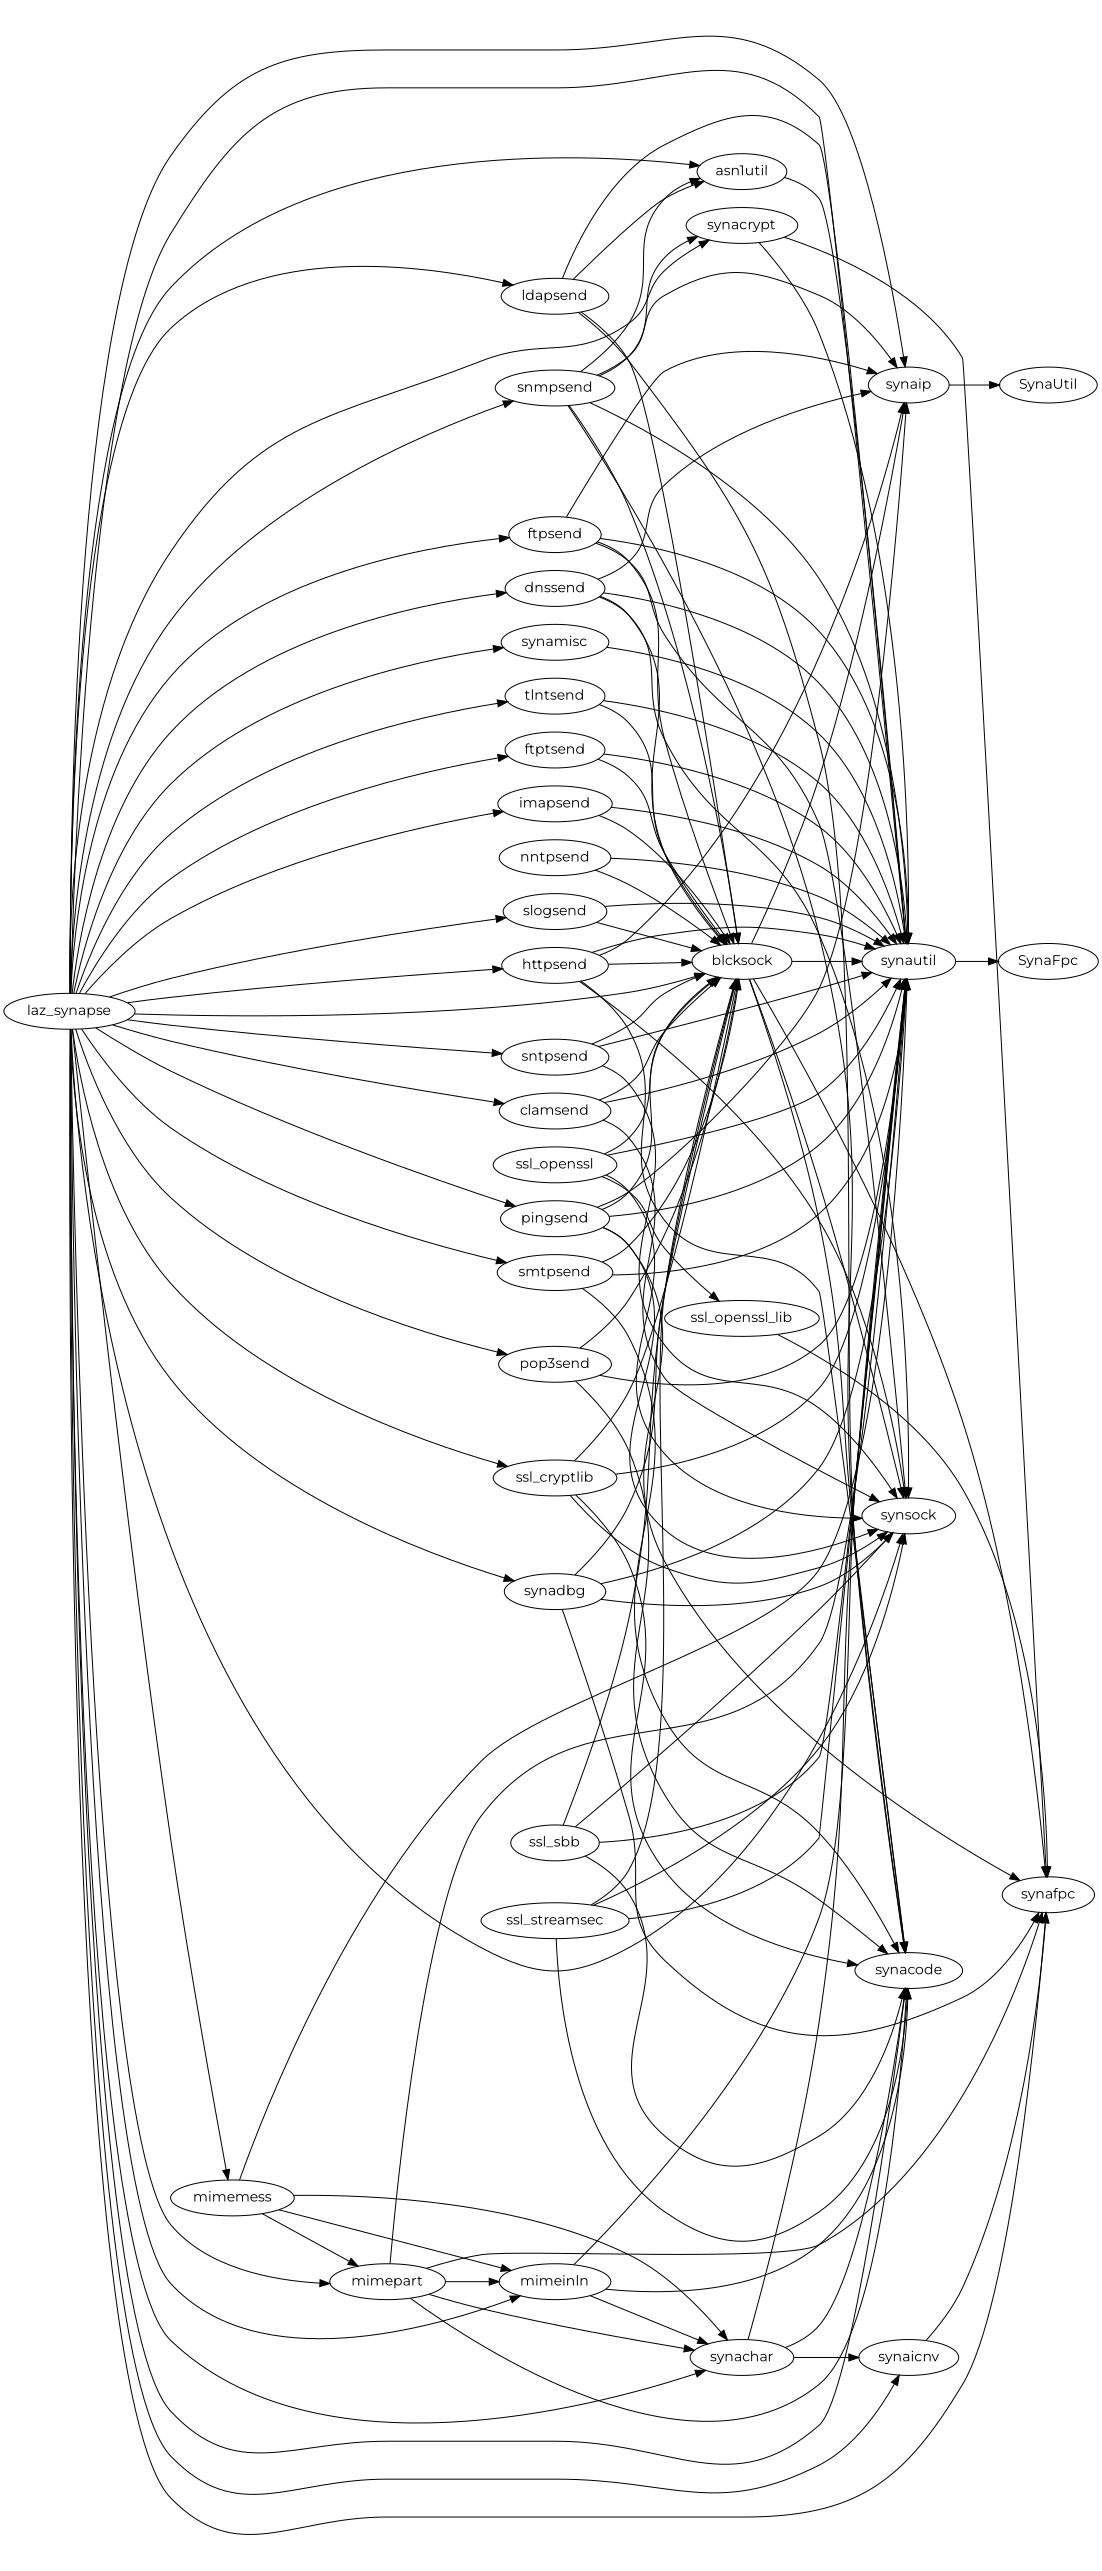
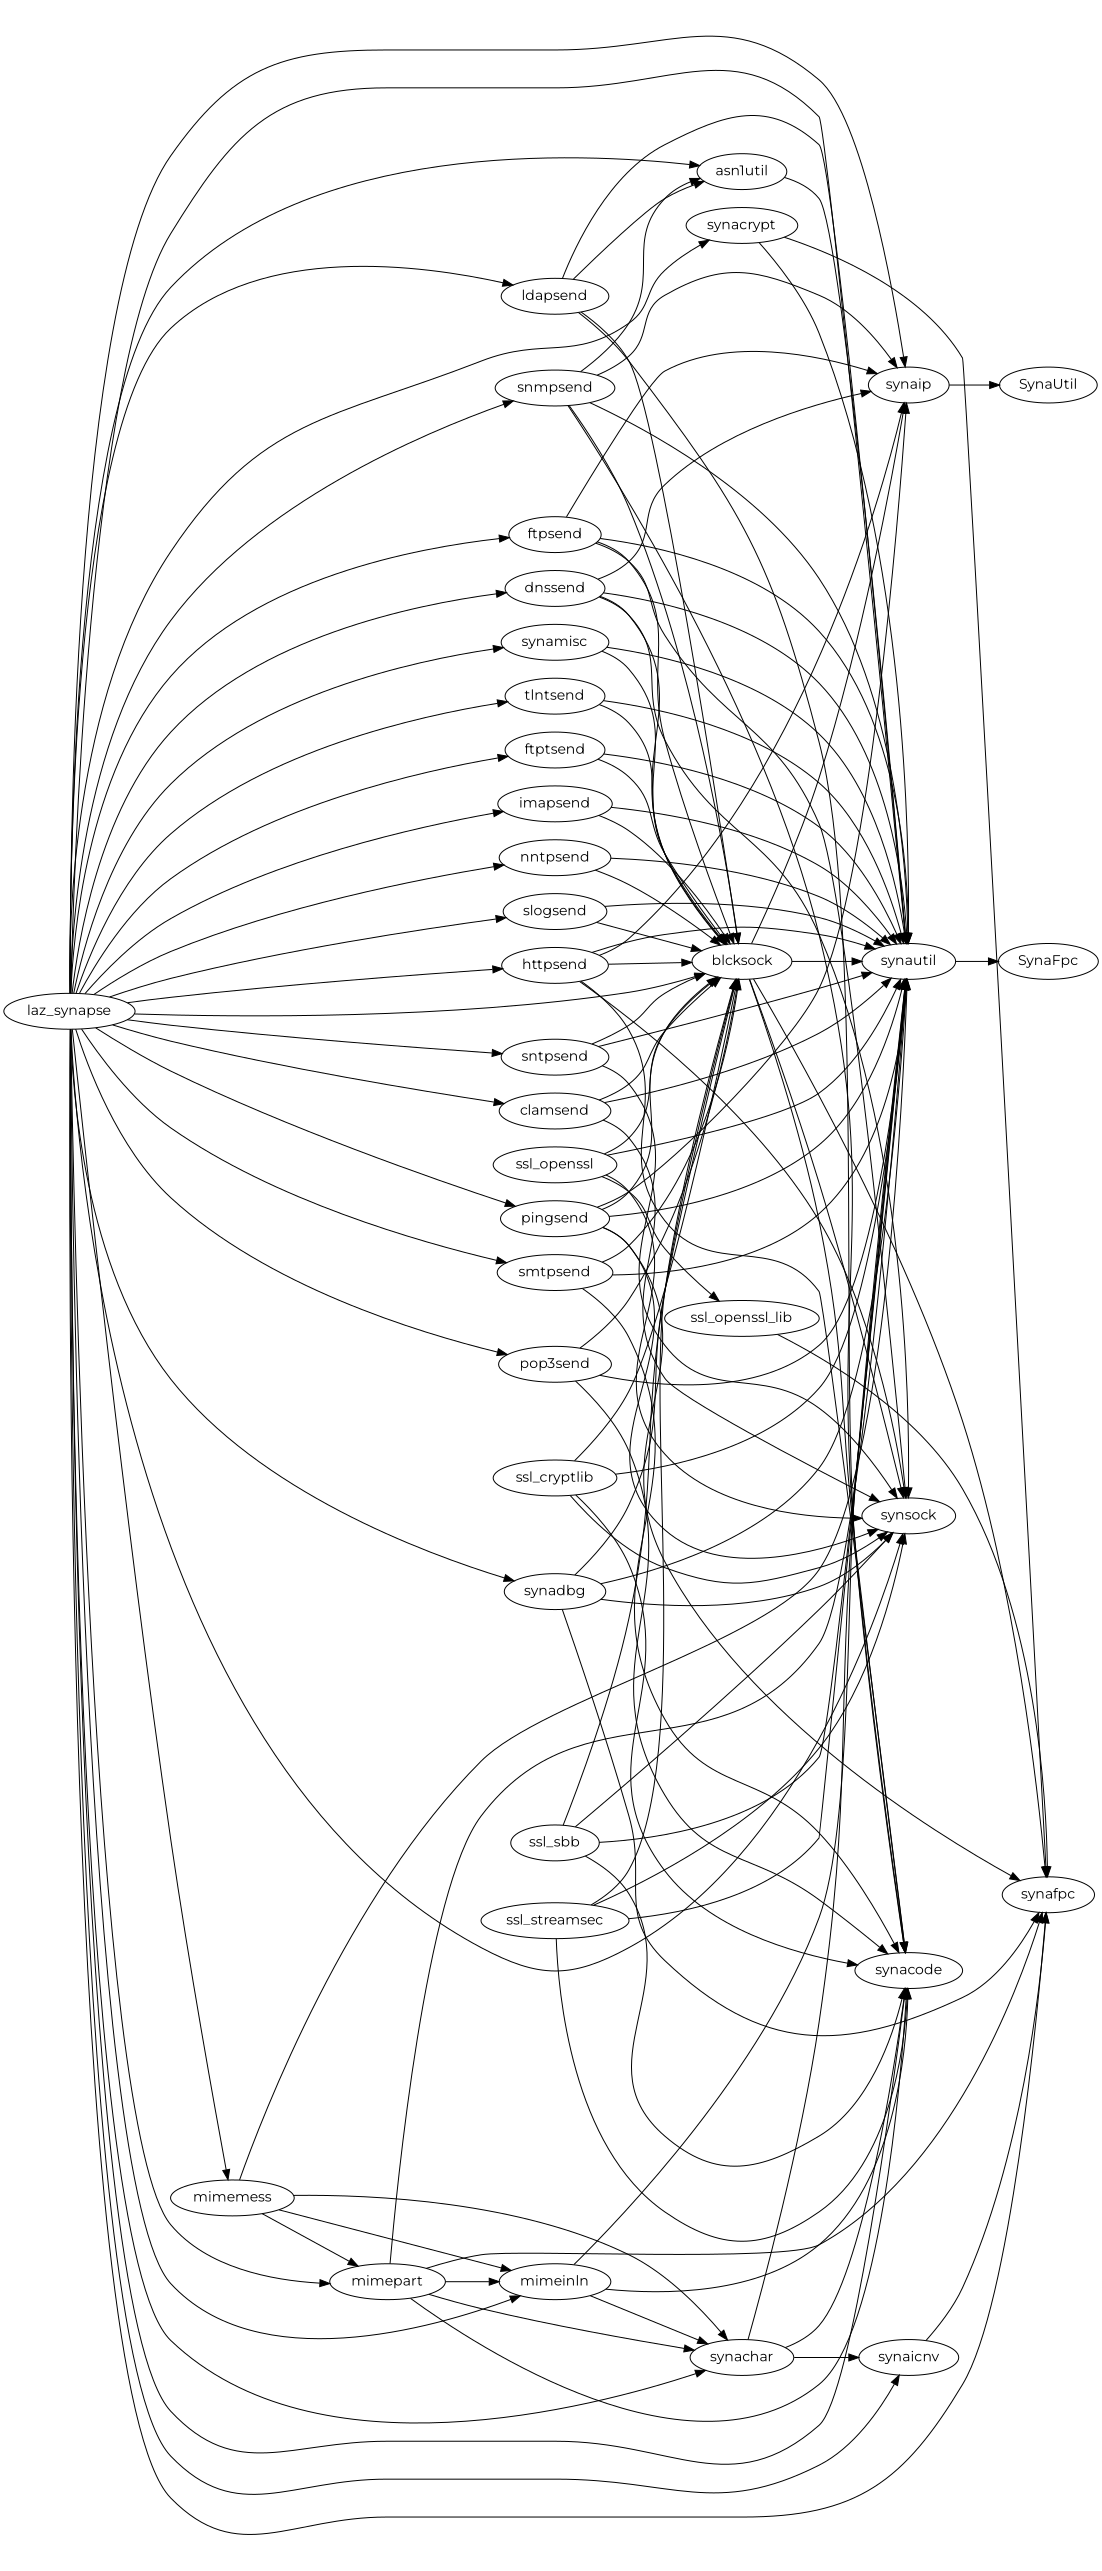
edge "snmpsend" -> "synacrypt": removed
edge "synamisc" -> "blcksock": added
edge "laz_synapse" -> "ssl_cryptlib": now "laz_synapse" -> "nntpsend"
